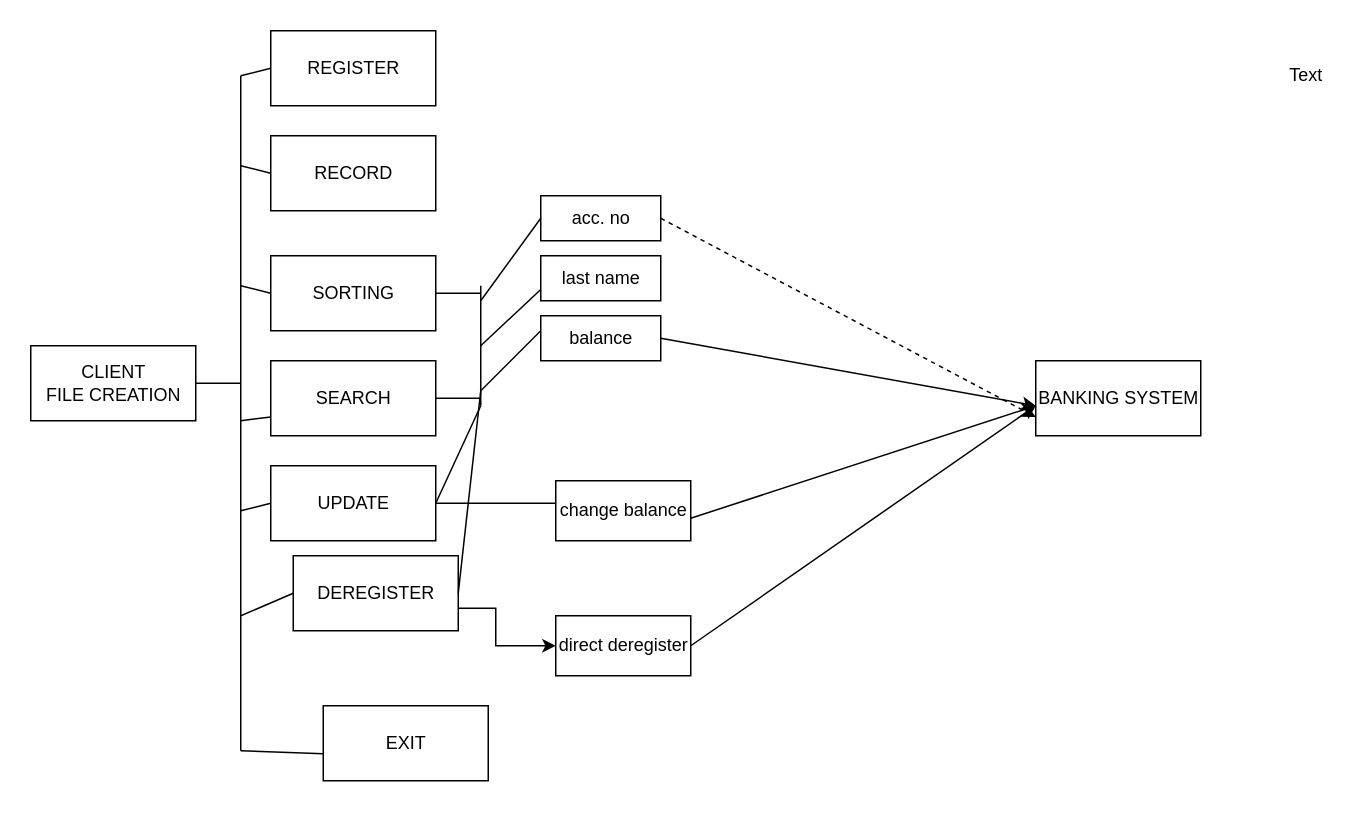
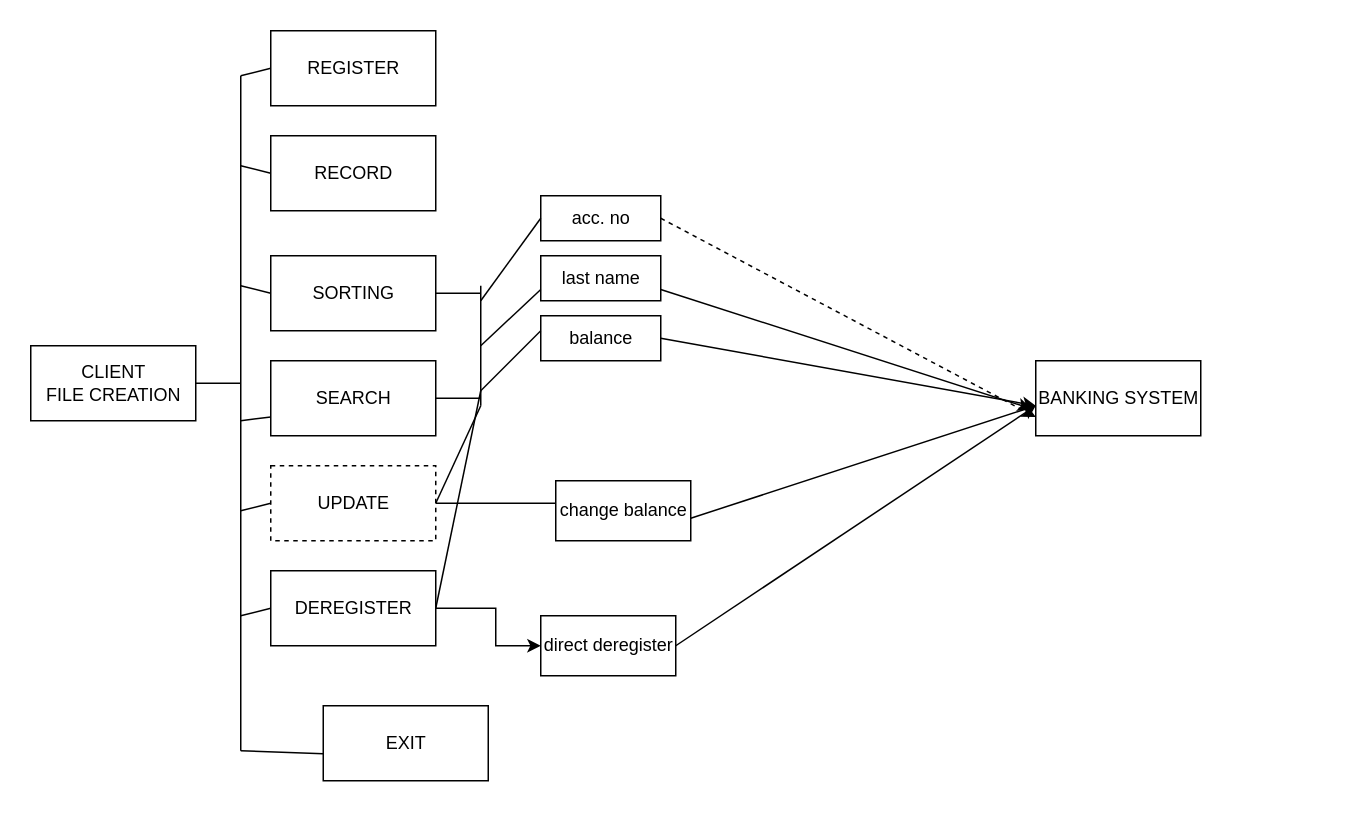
node "Text": removed
edge "last name" -> "BANKING SYSTEM": added
node "UPDATE": style solid -> dashed
node "DEREGISTER": moved (376, 593) -> (353, 608)
node "direct deregister": moved (623, 646) -> (608, 646)
